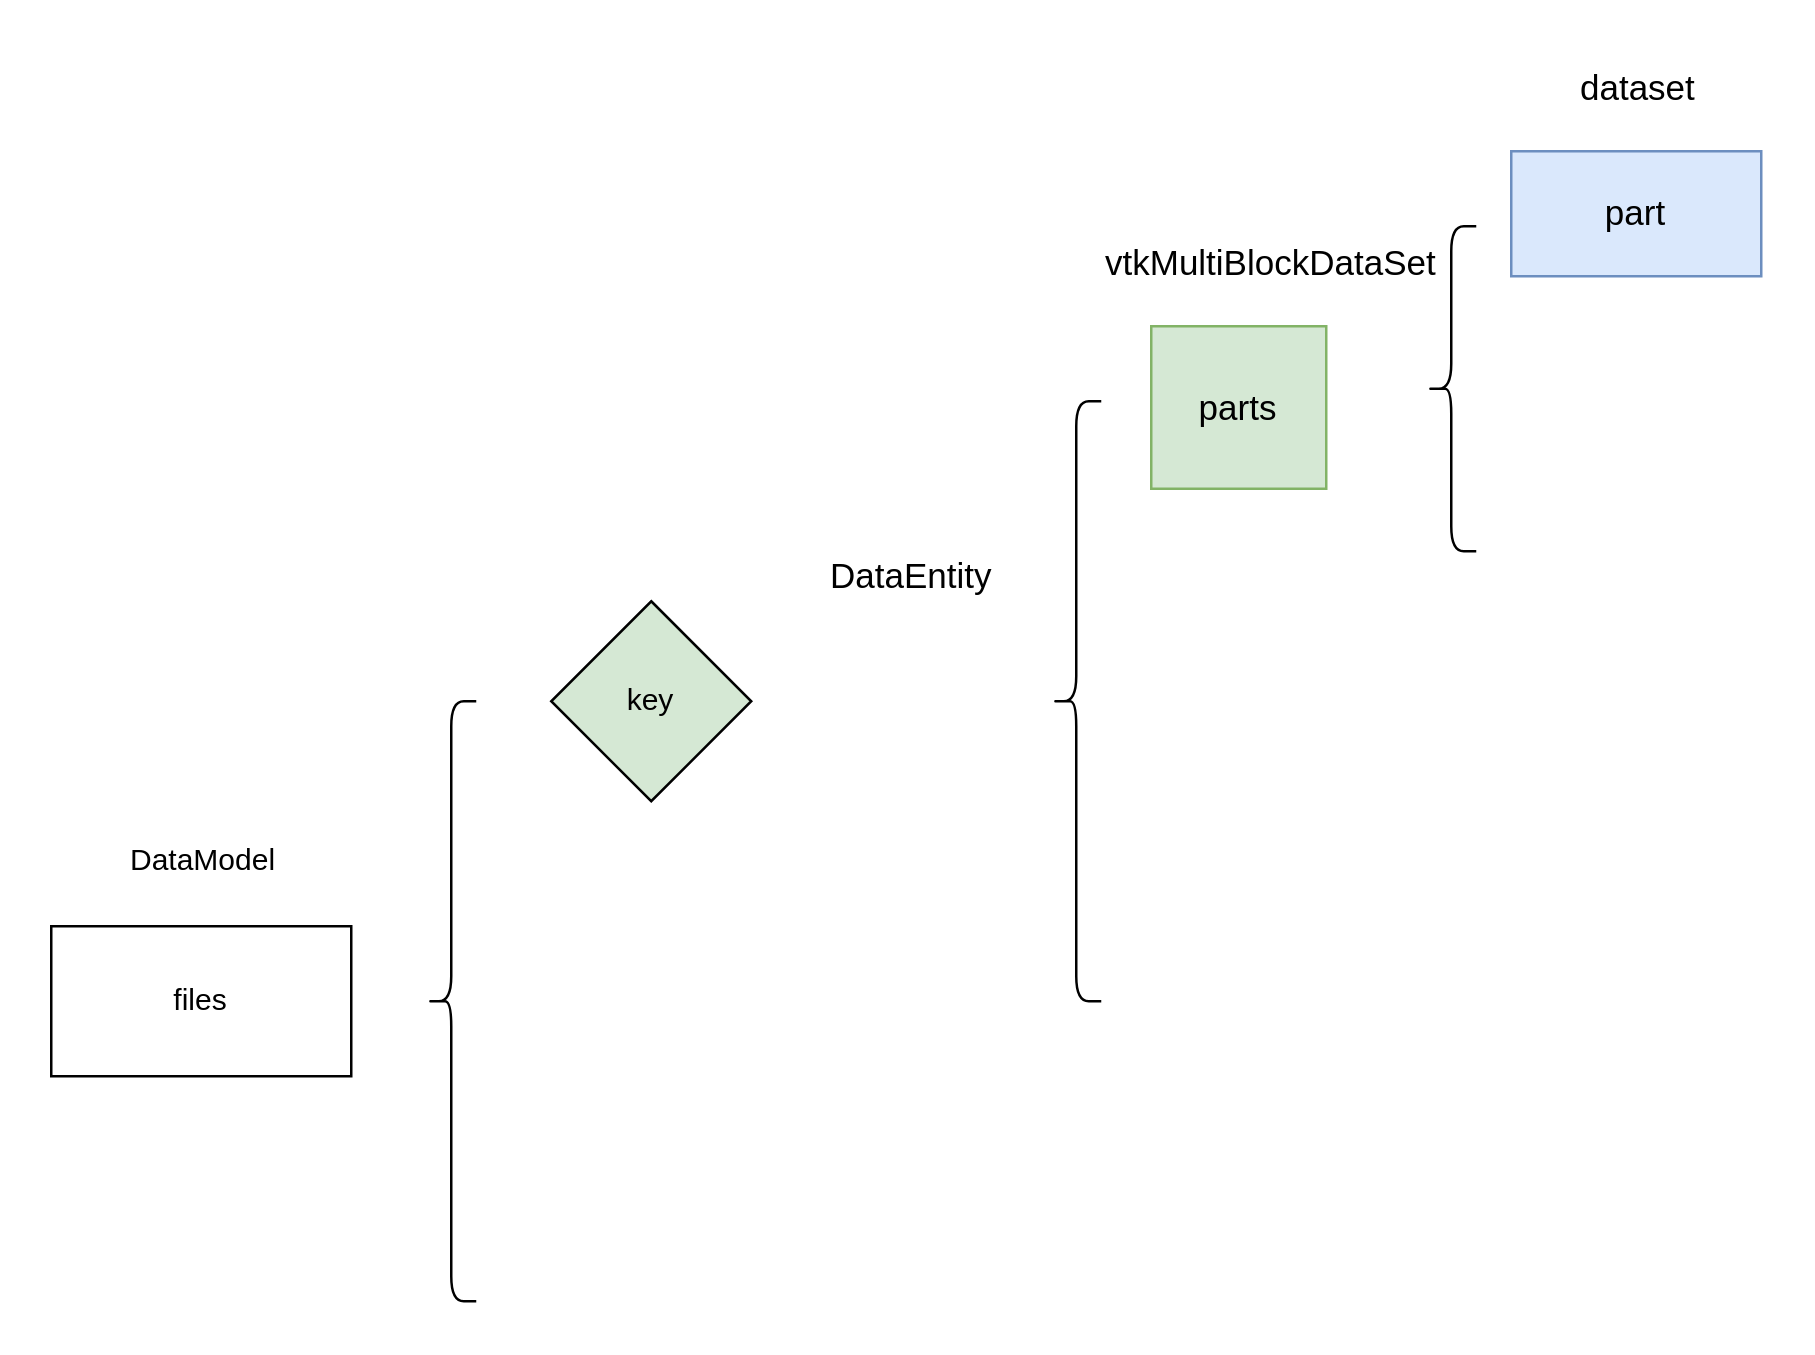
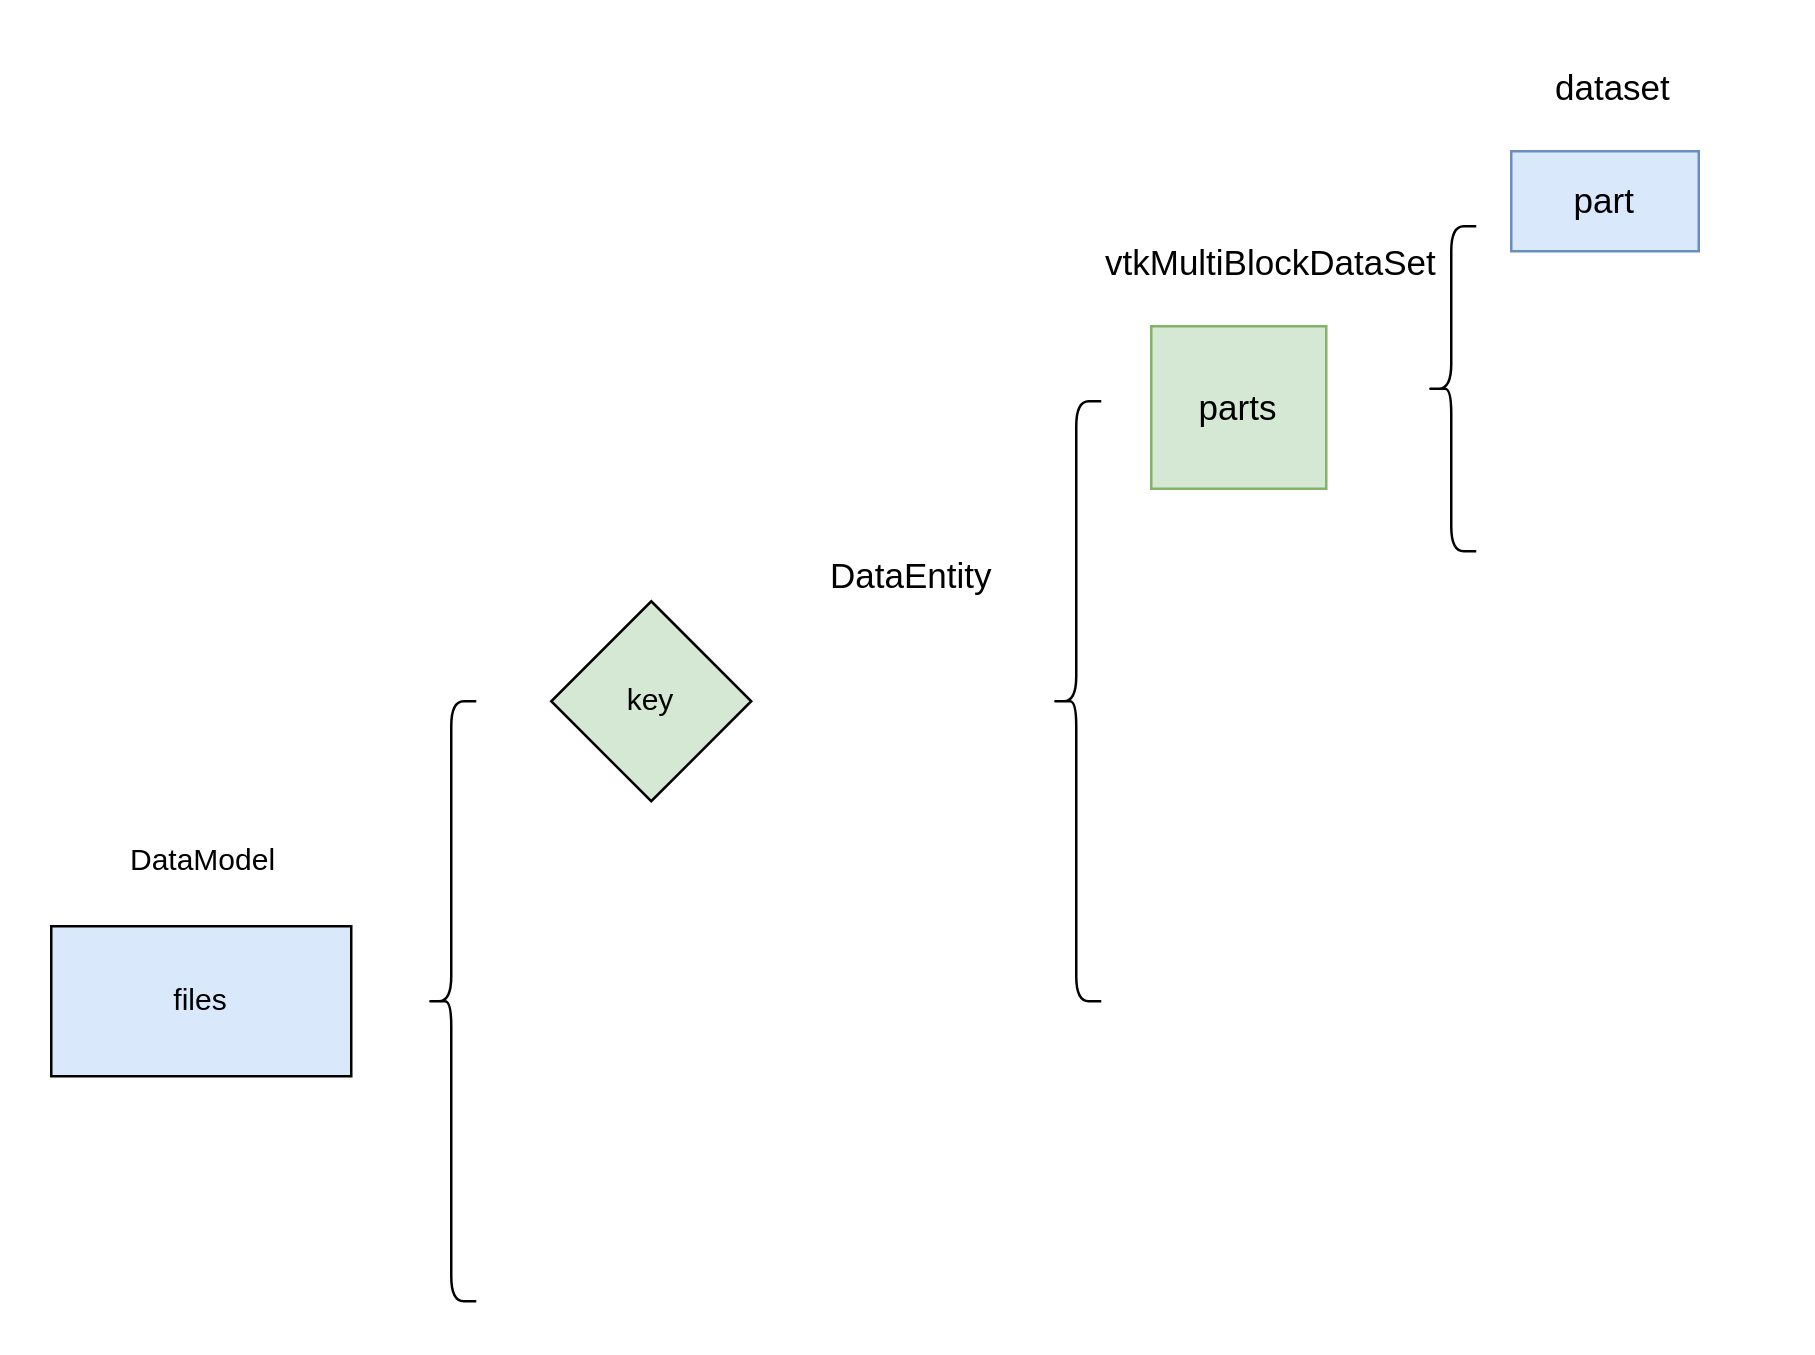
node "dataset": moved (1659, 89) -> (1634, 89)
node "part": size 250x125 -> 188x100
node "files": fillcolor #ffffff -> #dae8fc
